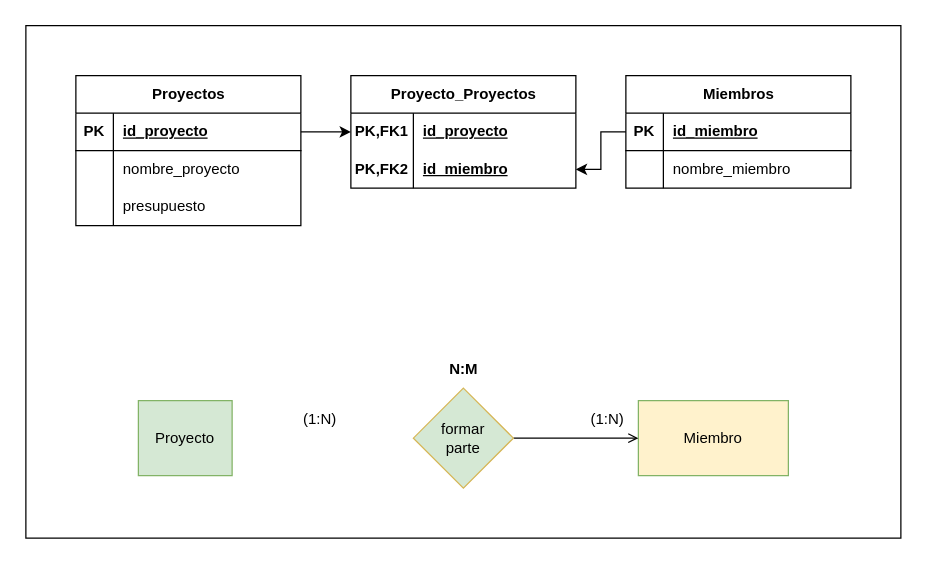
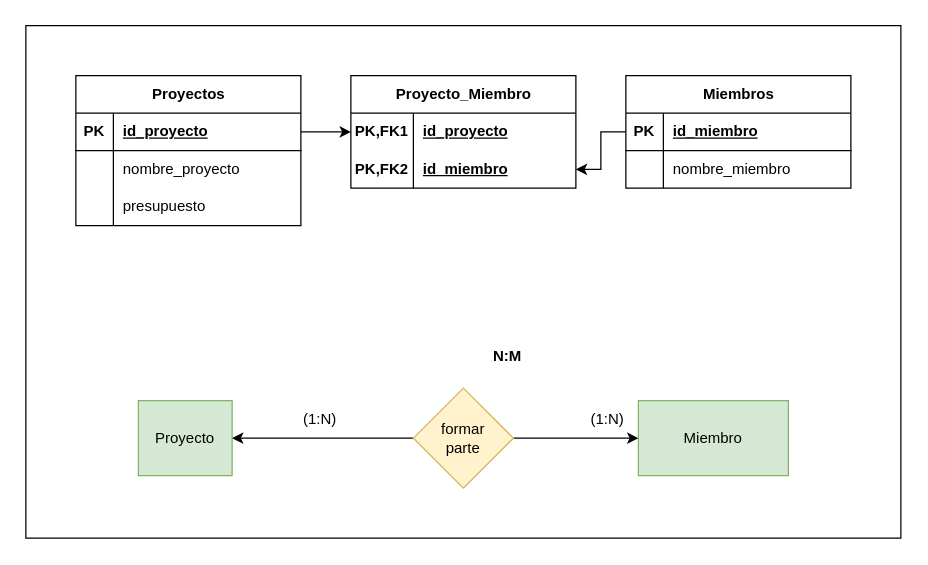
node "Proyecto_Proyectos": label "Proyecto_Proyectos" -> "Proyecto_Miembro"
node "N:M": moved (463, 369) -> (507, 357)
edge "formar parte" -> "Proyecto": added
node "formar parte": fillcolor #d5e8d4 -> #fff2cc
edge "formar parte" -> "Miembro": arrowhead open -> classic
node "Miembro": fillcolor #fff2cc -> #d5e8d4
